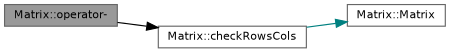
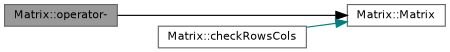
edge "Matrix::operator-" -> "Matrix::checkRowsCols": now "Matrix::operator-" -> "Matrix::Matrix"
